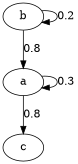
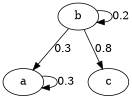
edge "b" -> "a": label "0.8" -> "0.3"
edge "a" -> "c": now "b" -> "c"
